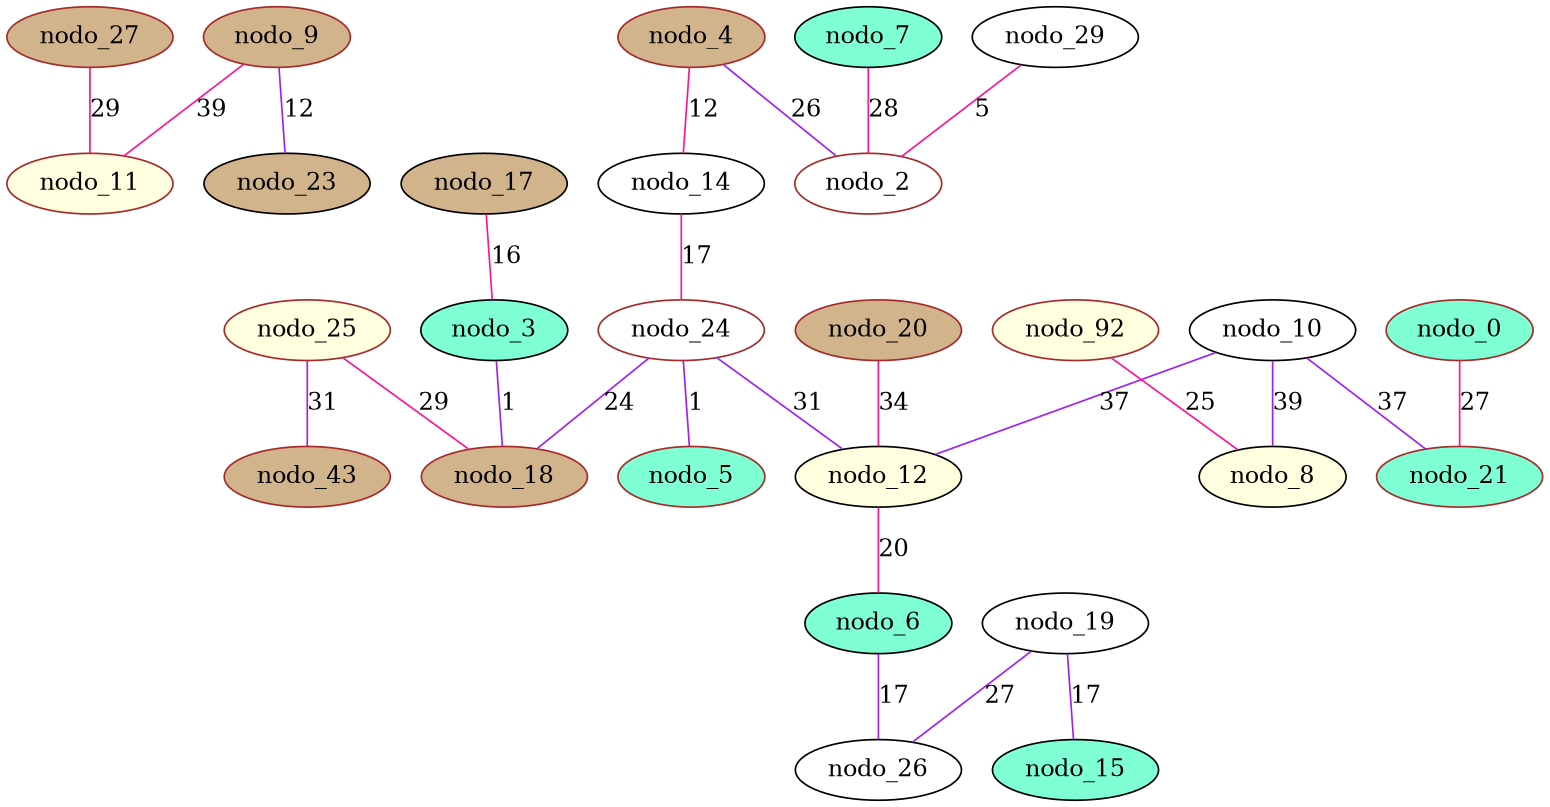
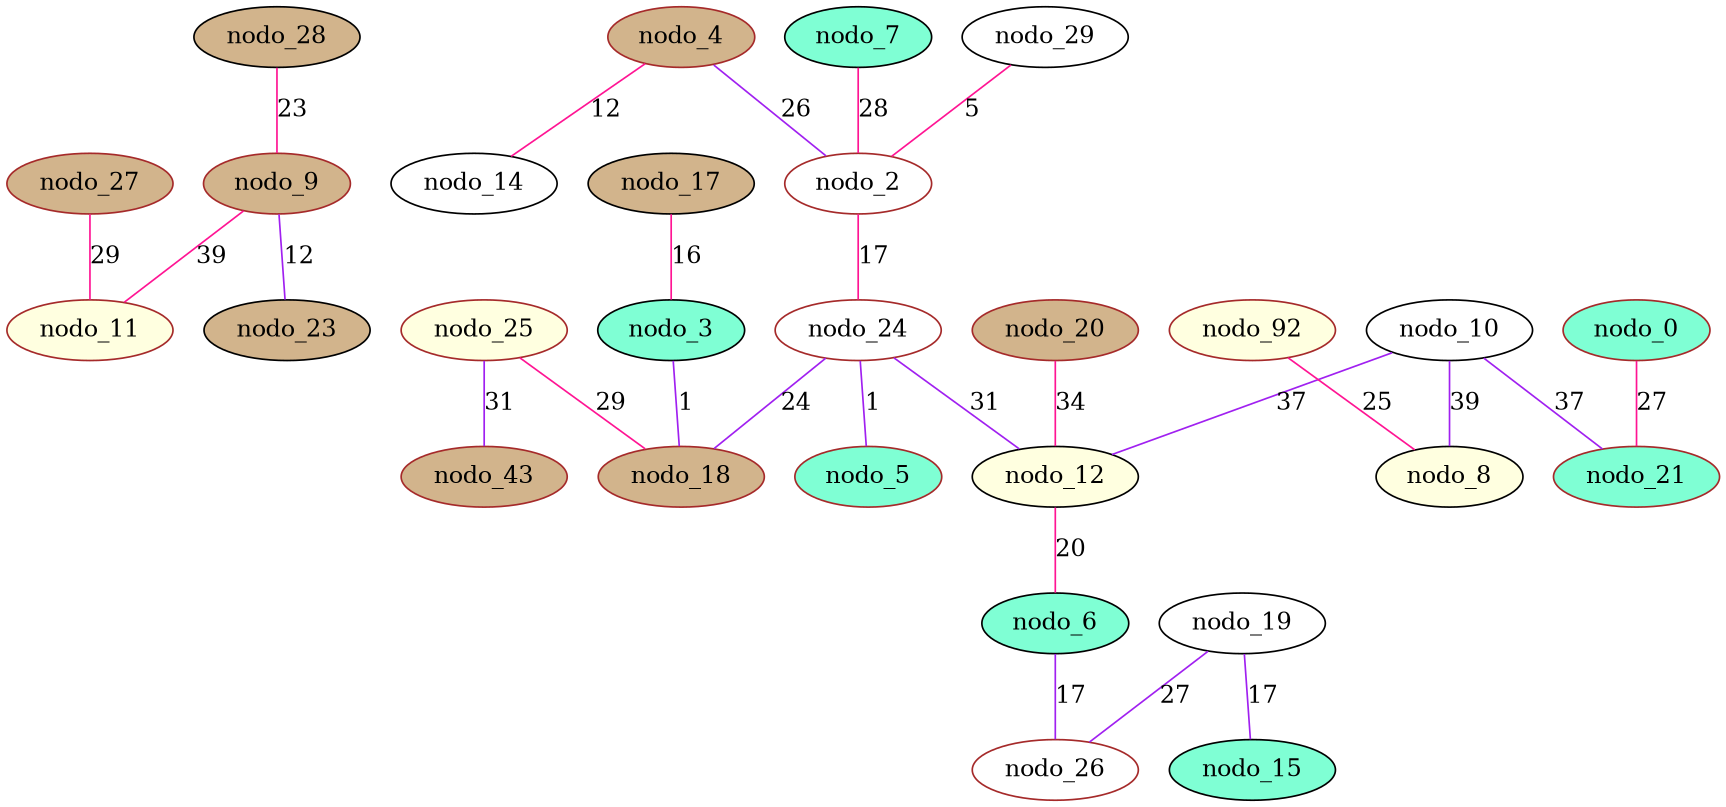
node "nodo_28": added
edge "nodo_14" -- "nodo_24": now "nodo_2" -- "nodo_24"
node "nodo_26": color black -> brown
